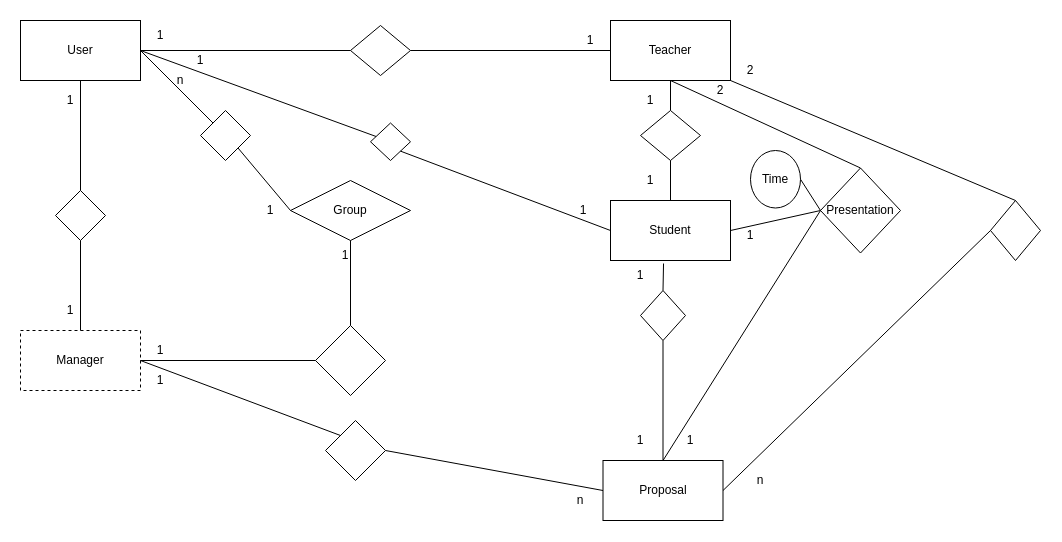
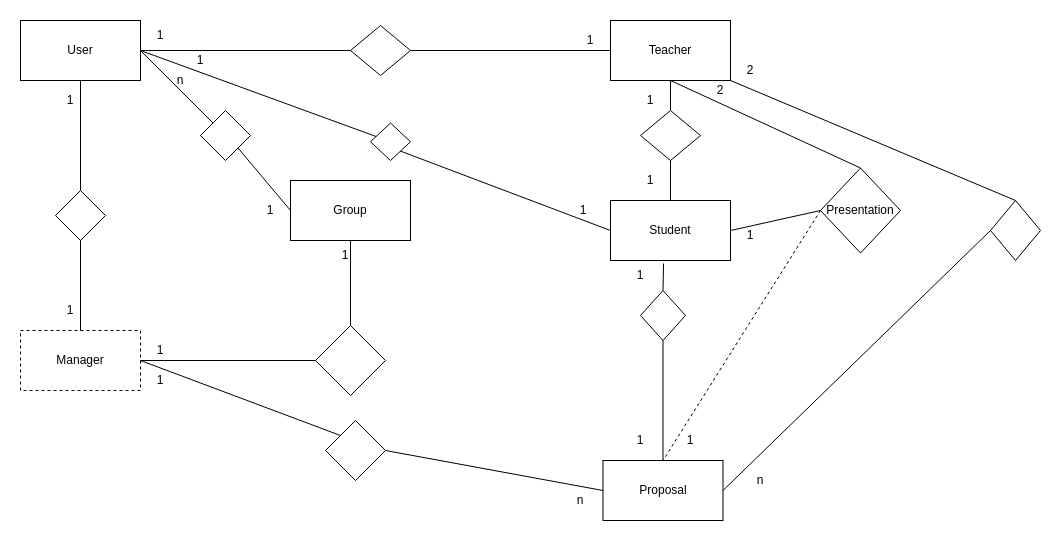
node "Time": removed
edge "Time" -- "Presentation": removed
node "Group": shape diamond -> rectangle
edge "Presentation" -- "Proposal": style solid -> dashed
